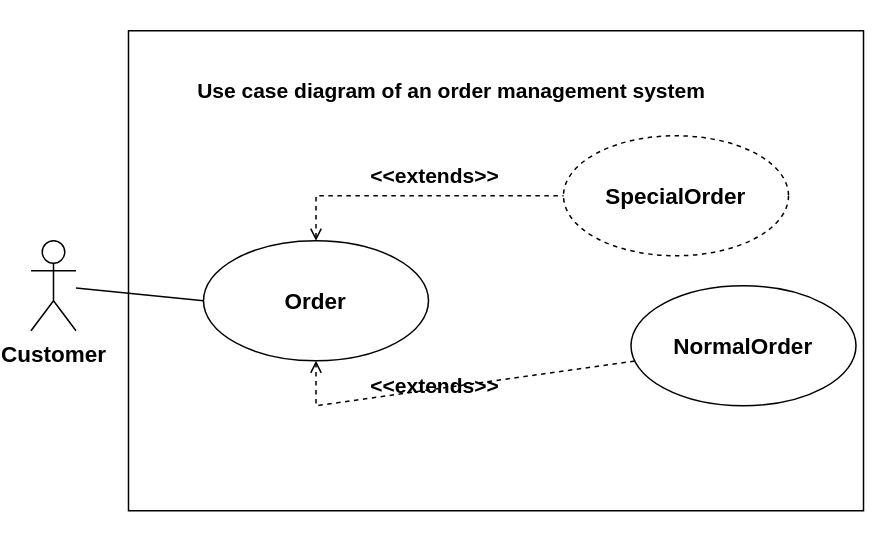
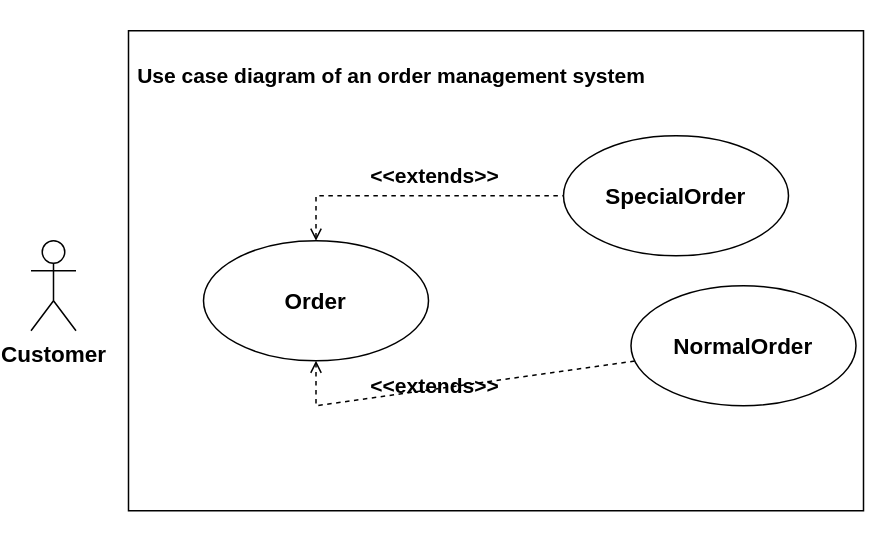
node "Use case diagram of an order management system": moved (451, 91) -> (391, 76)
node "SpecialOrder": style dashed -> solid
edge "Customer" -- "Order": removed
